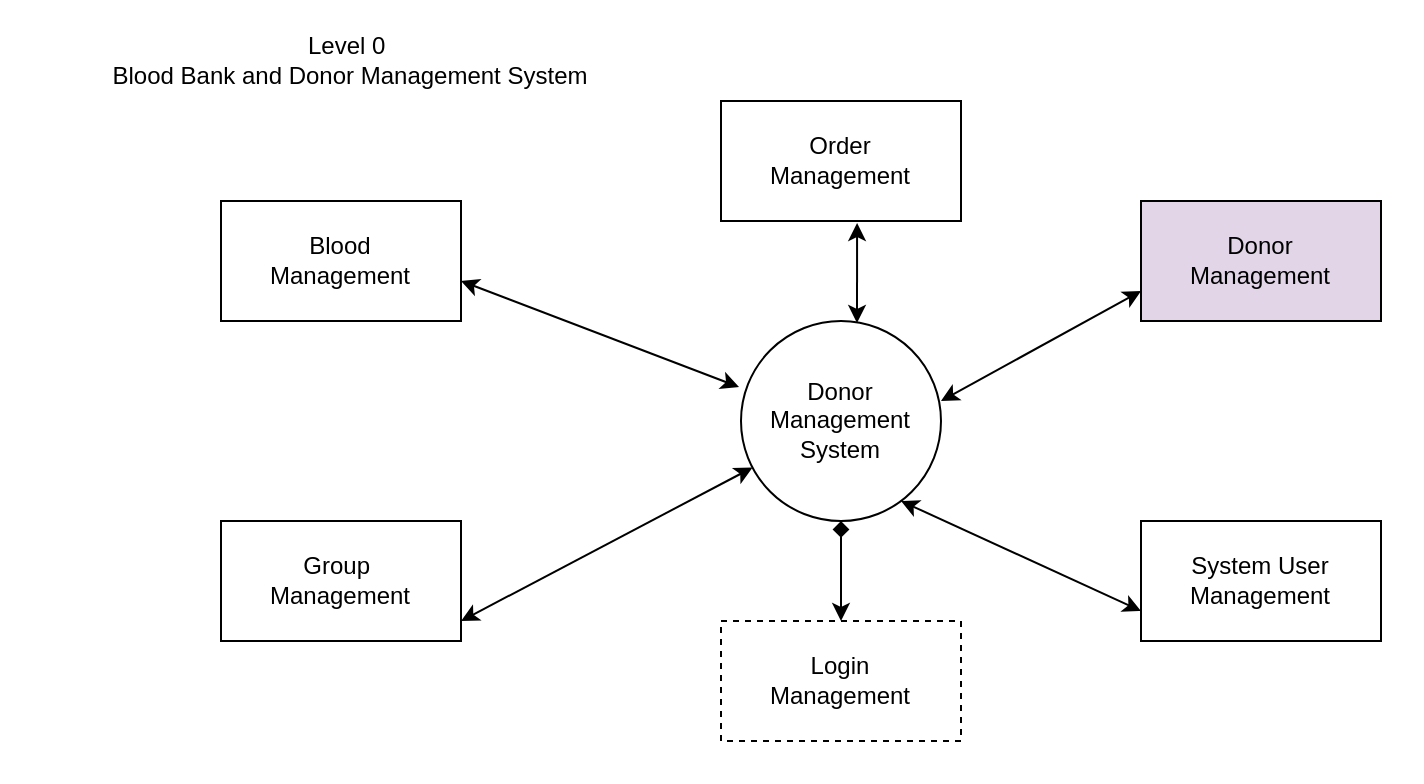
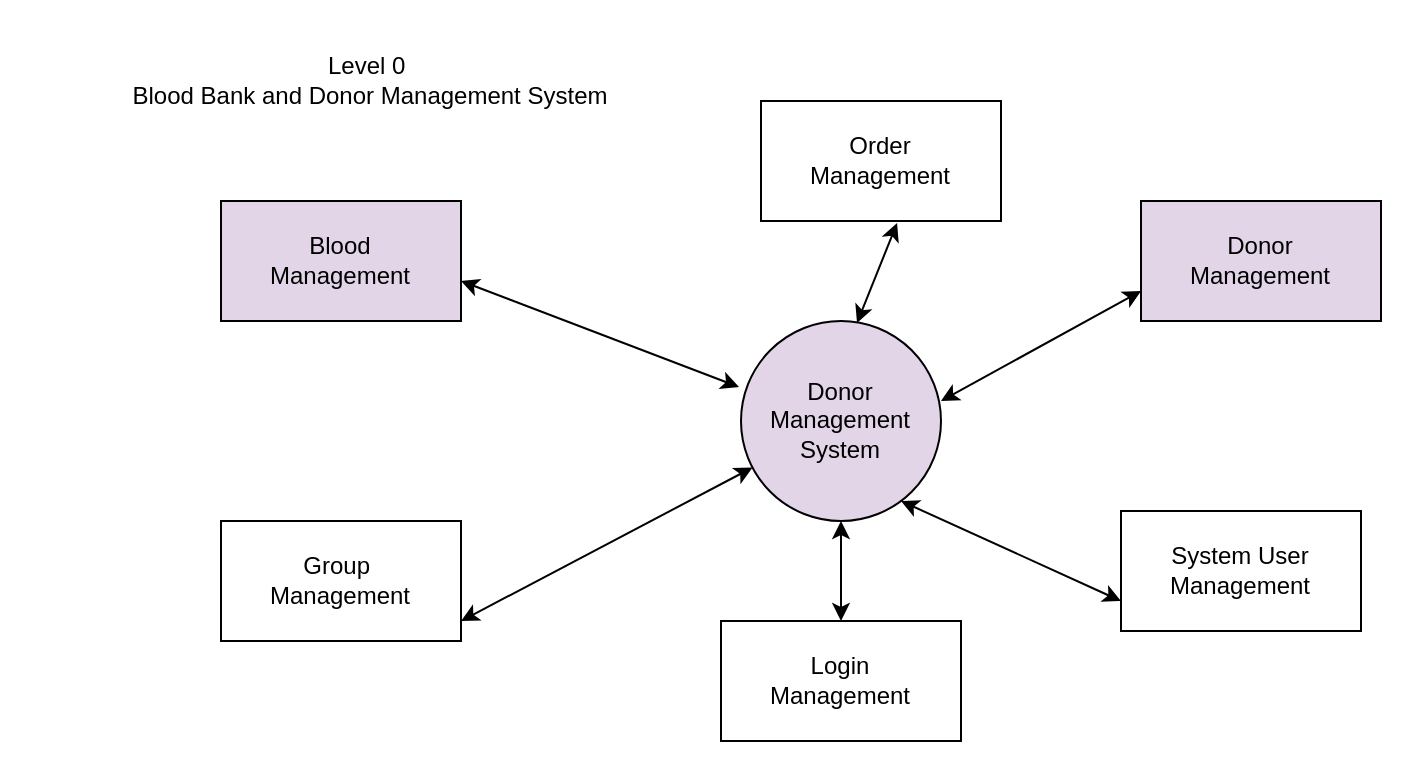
node "Level 0 Blood Bank and Donor Management System": moved (351, 61) -> (371, 81)
node "Order Management": moved (841, 161) -> (881, 161)
node "Blood Management": fillcolor #ffffff -> #e1d5e7
node "Donor Management System": fillcolor #ffffff -> #e1d5e7
edge "Donor Management System" -- "Login Management": arrowhead diamond -> classic
node "System User Management": moved (1261, 581) -> (1241, 571)
node "Login Management": style dashed -> solid
